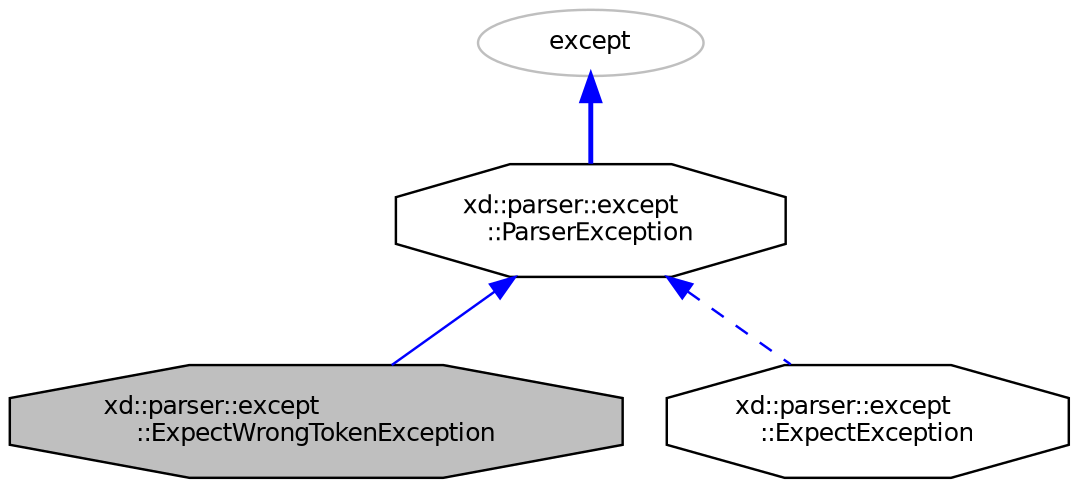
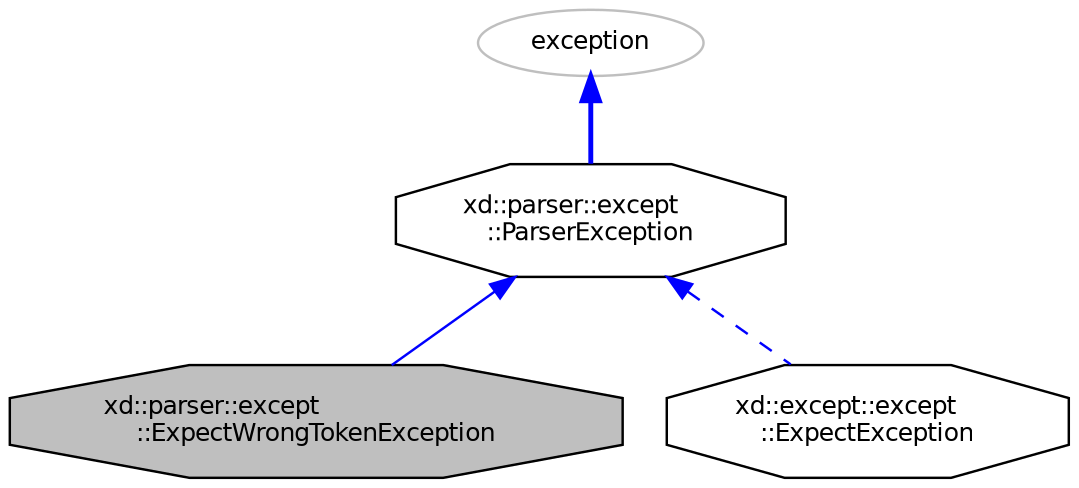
node "except": label "except" -> "exception"
node "xd::parser::except ::ExpectException": label "xd::parser::except ::ExpectException" -> "xd::except::except ::ExpectException"
